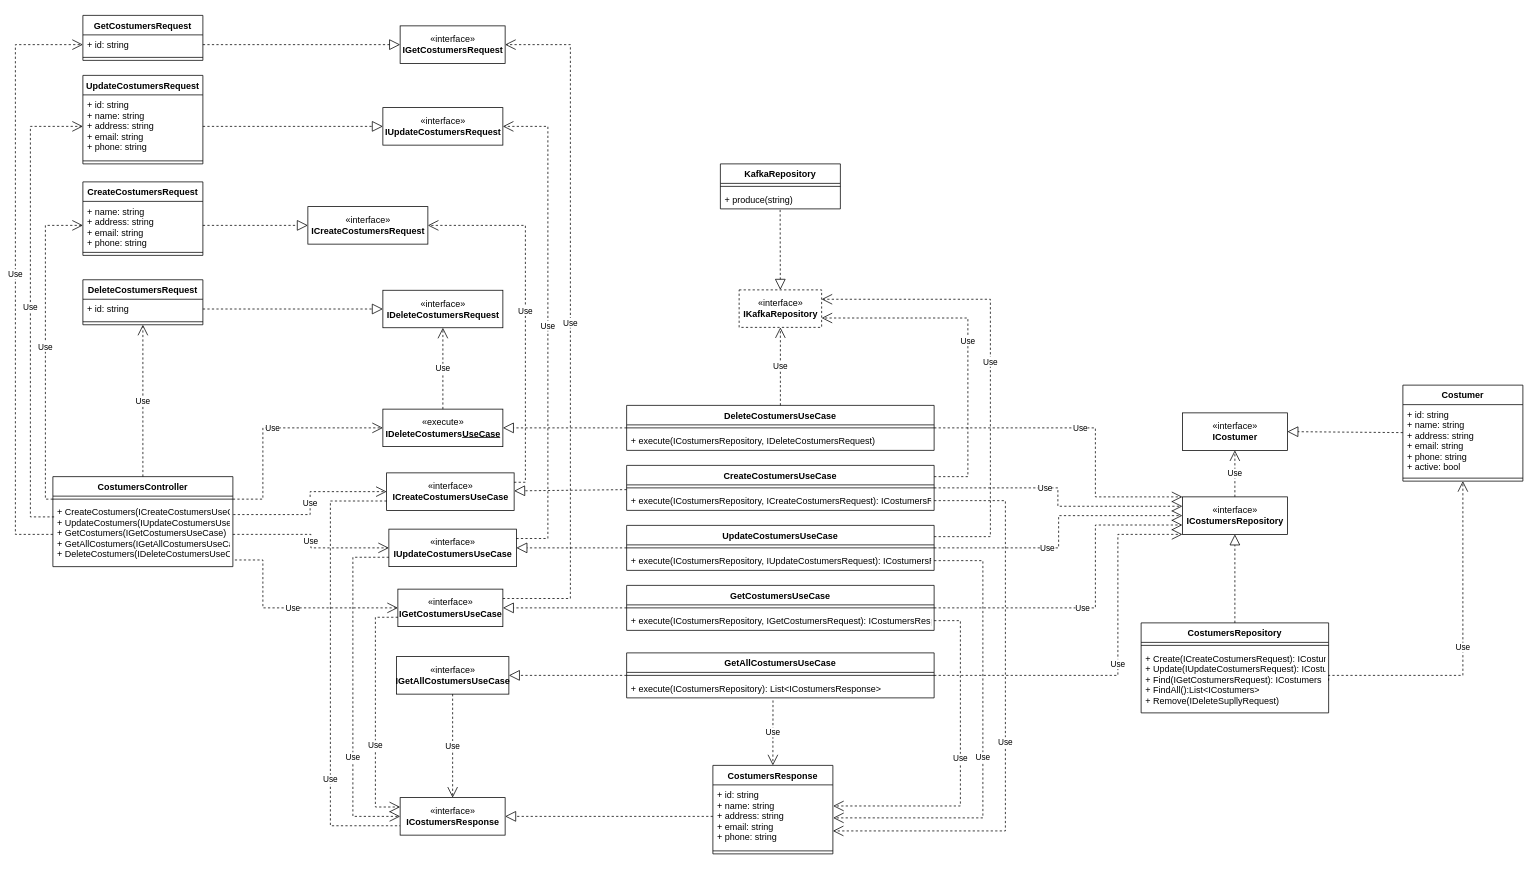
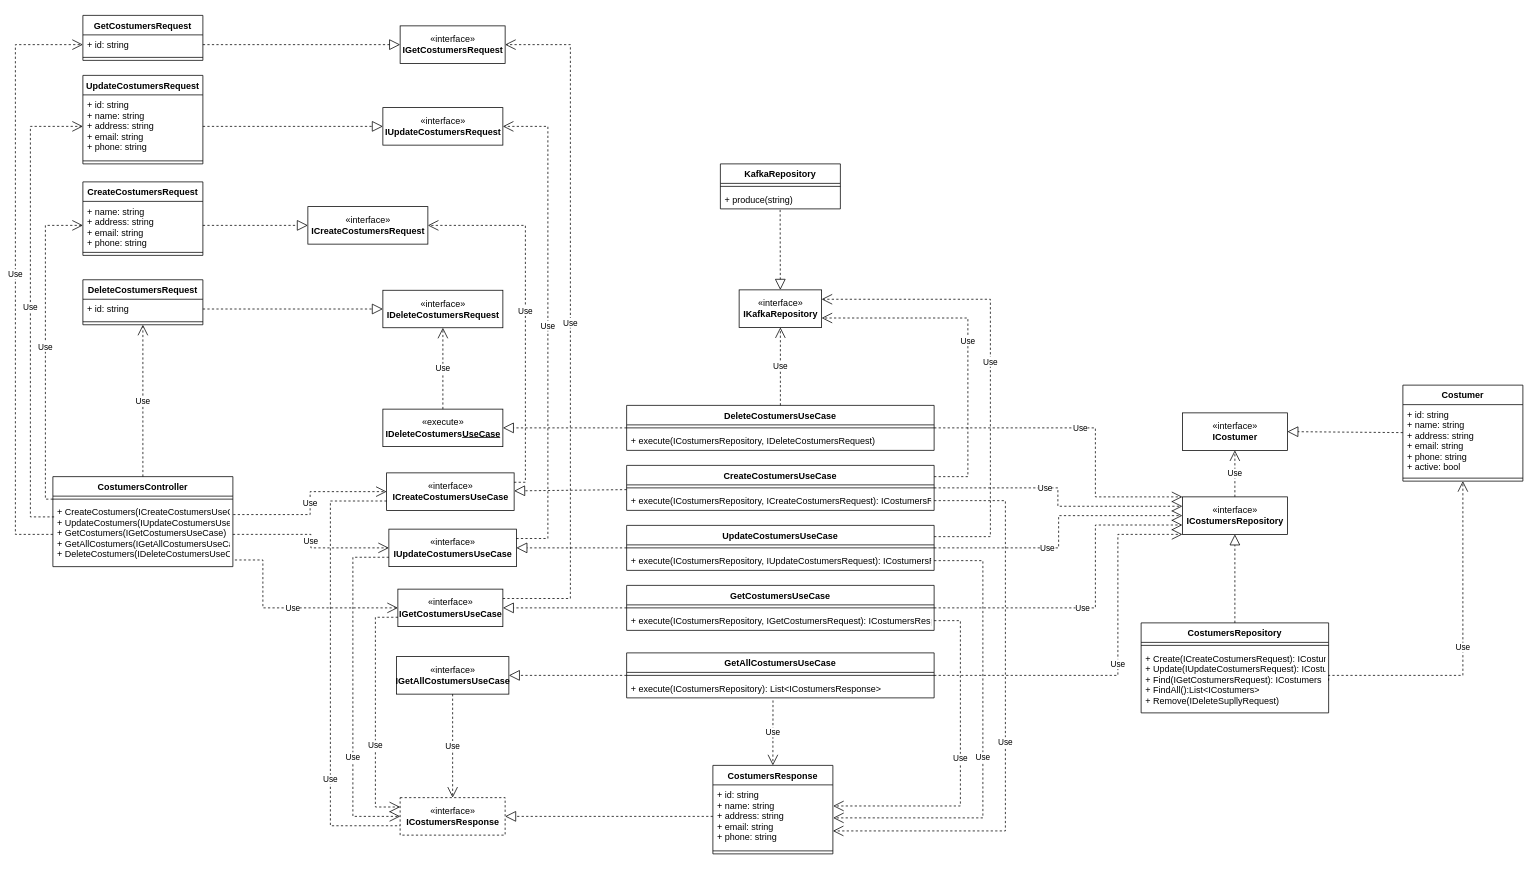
node "«interface» IKafkaRepository": style dashed -> solid
edge "CostumersController" -> "«execute» IDeleteCostumersUseCase": removed, label "Use"
node "«interface» ICostumersResponse": style solid -> dashed
